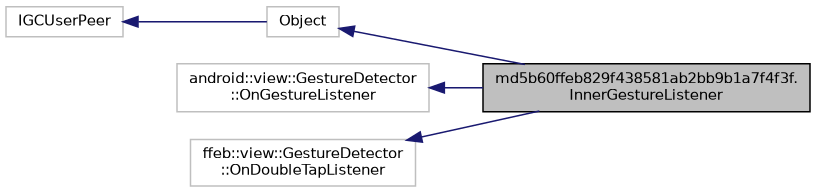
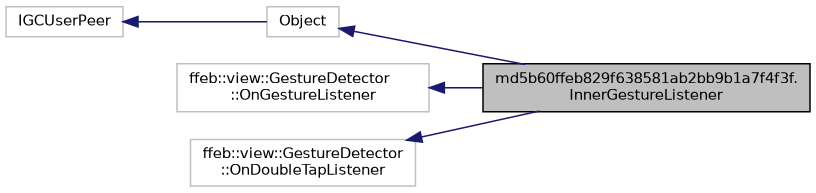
node "android::view::GestureDetector ::OnGestureListener": label "android::view::GestureDetector ::OnGestureListener" -> "ffeb::view::GestureDetector ::OnGestureListener"
node "md5b60ffeb829f438581ab2bb9b1a7f4f3f. InnerGestureListener": label "md5b60ffeb829f438581ab2bb9b1a7f4f3f. InnerGestureListener" -> "md5b60ffeb829f638581ab2bb9b1a7f4f3f. InnerGestureListener"
